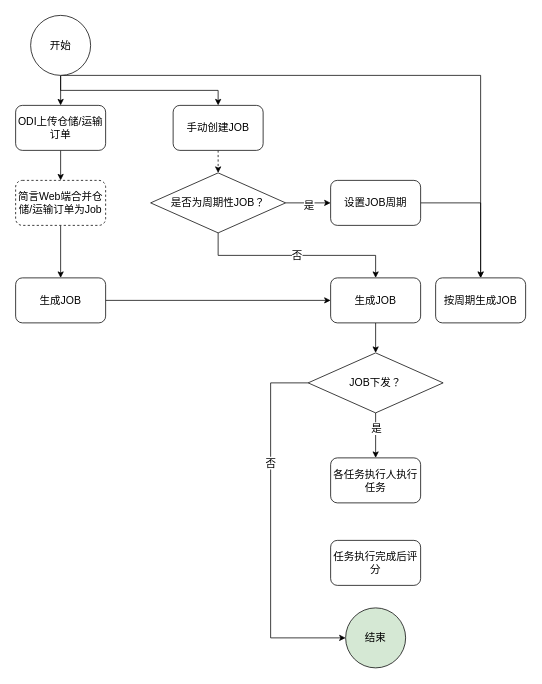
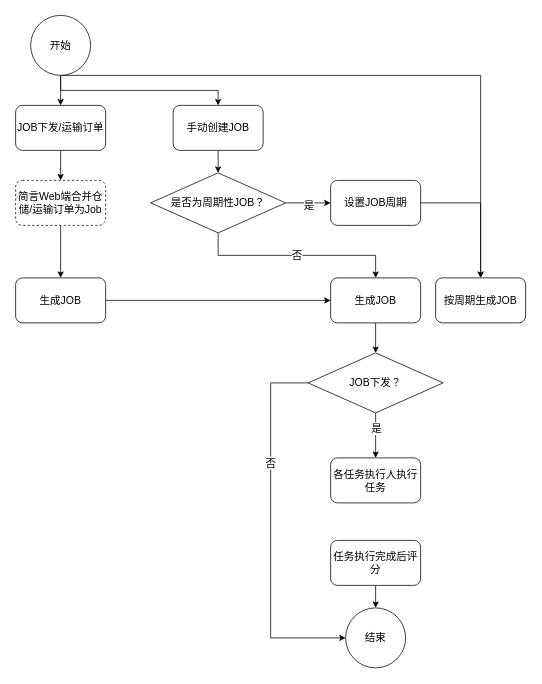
node "ODI上传仓储/运输订单": label "ODI上传仓储/运输订单" -> "JOB下发/运输订单"
edge "手动创建JOB" -> "是否为周期性JOB？": style dashed -> solid
edge "任务执行完成后评分" -> "结束": added
node "结束": fillcolor #d5e8d4 -> #ffffff
